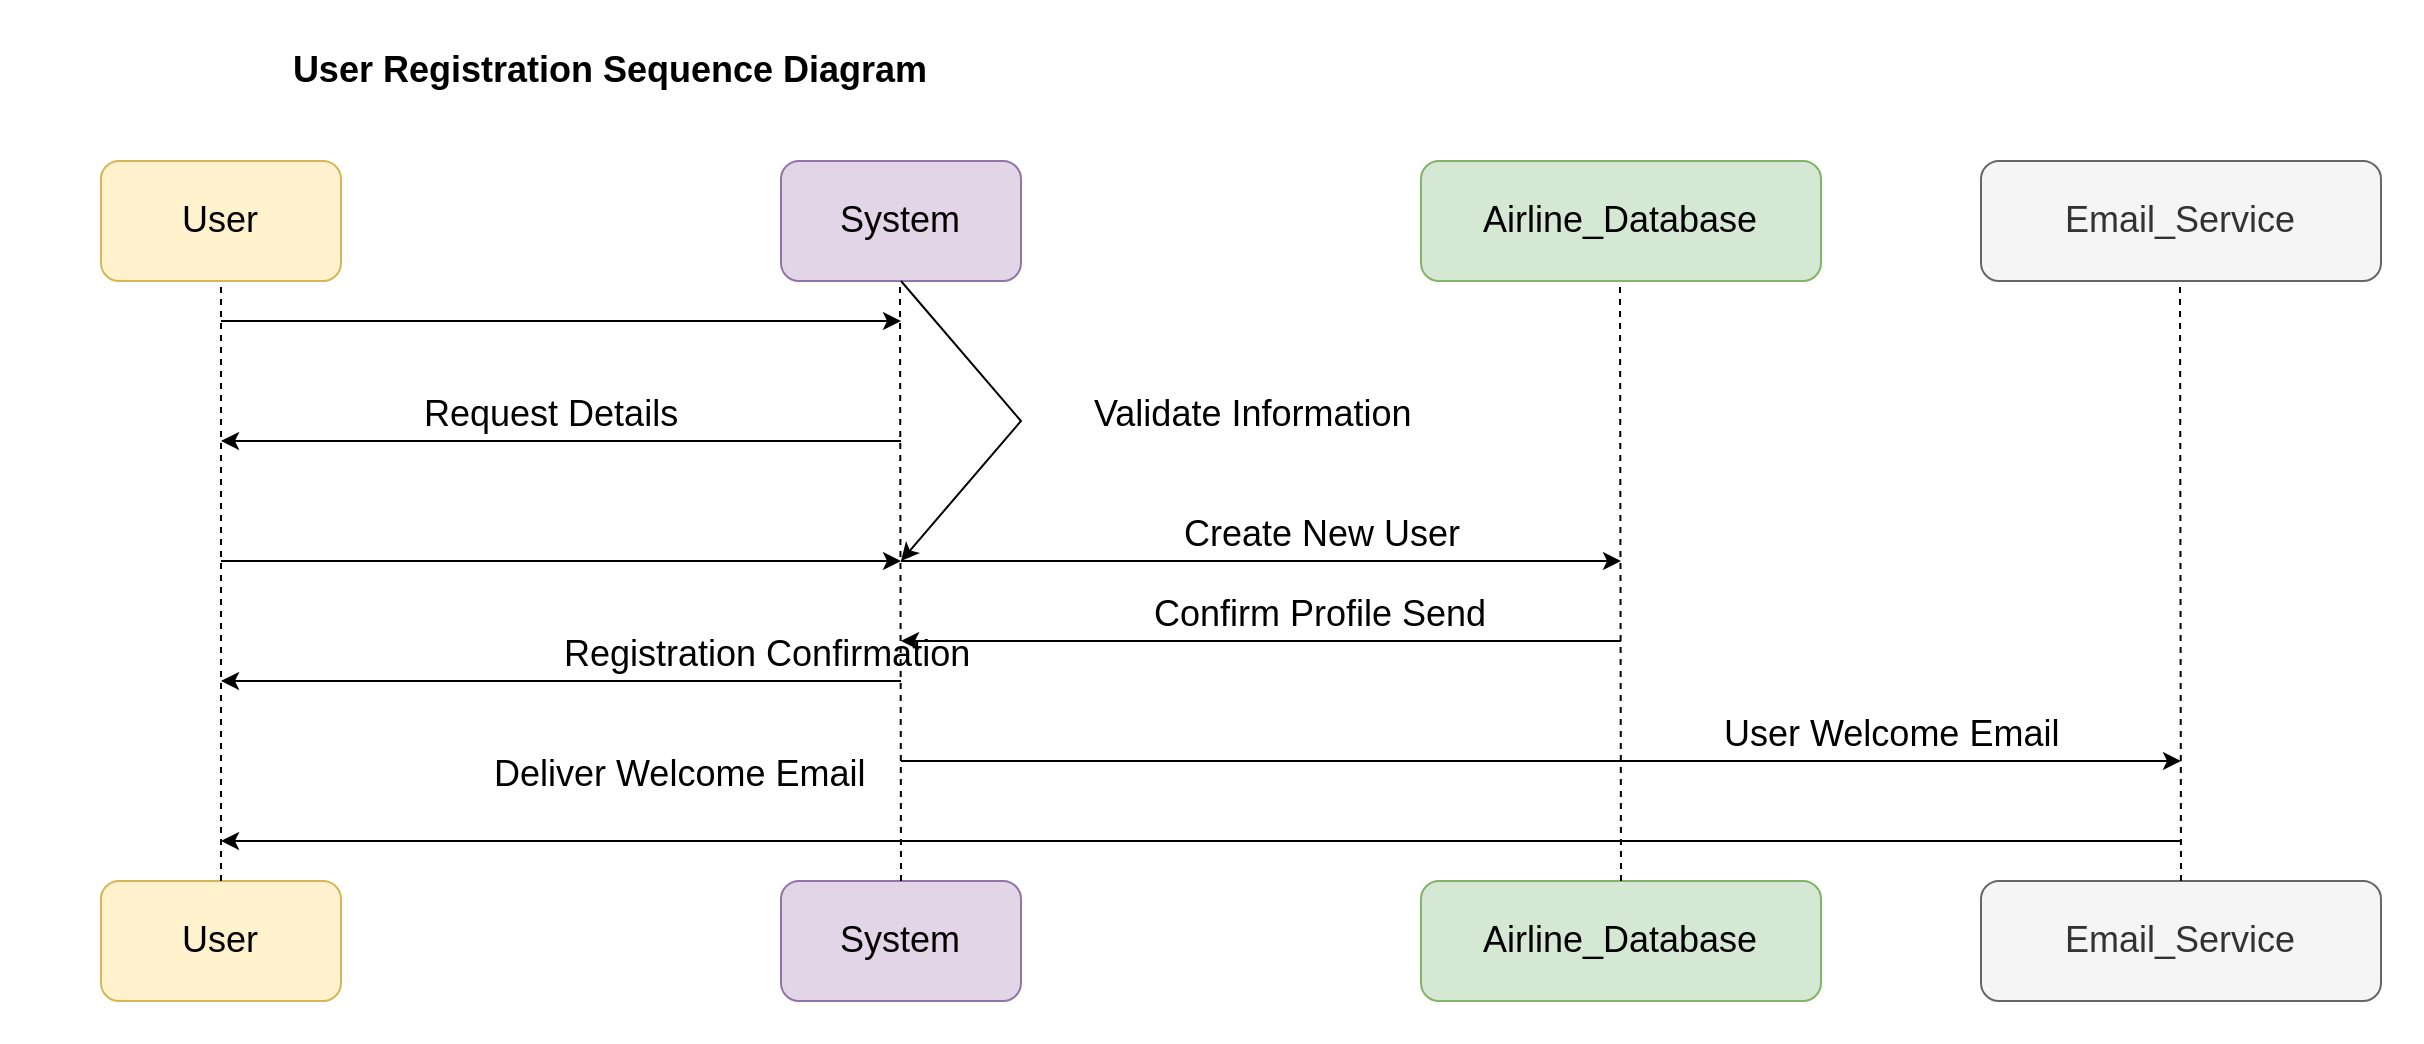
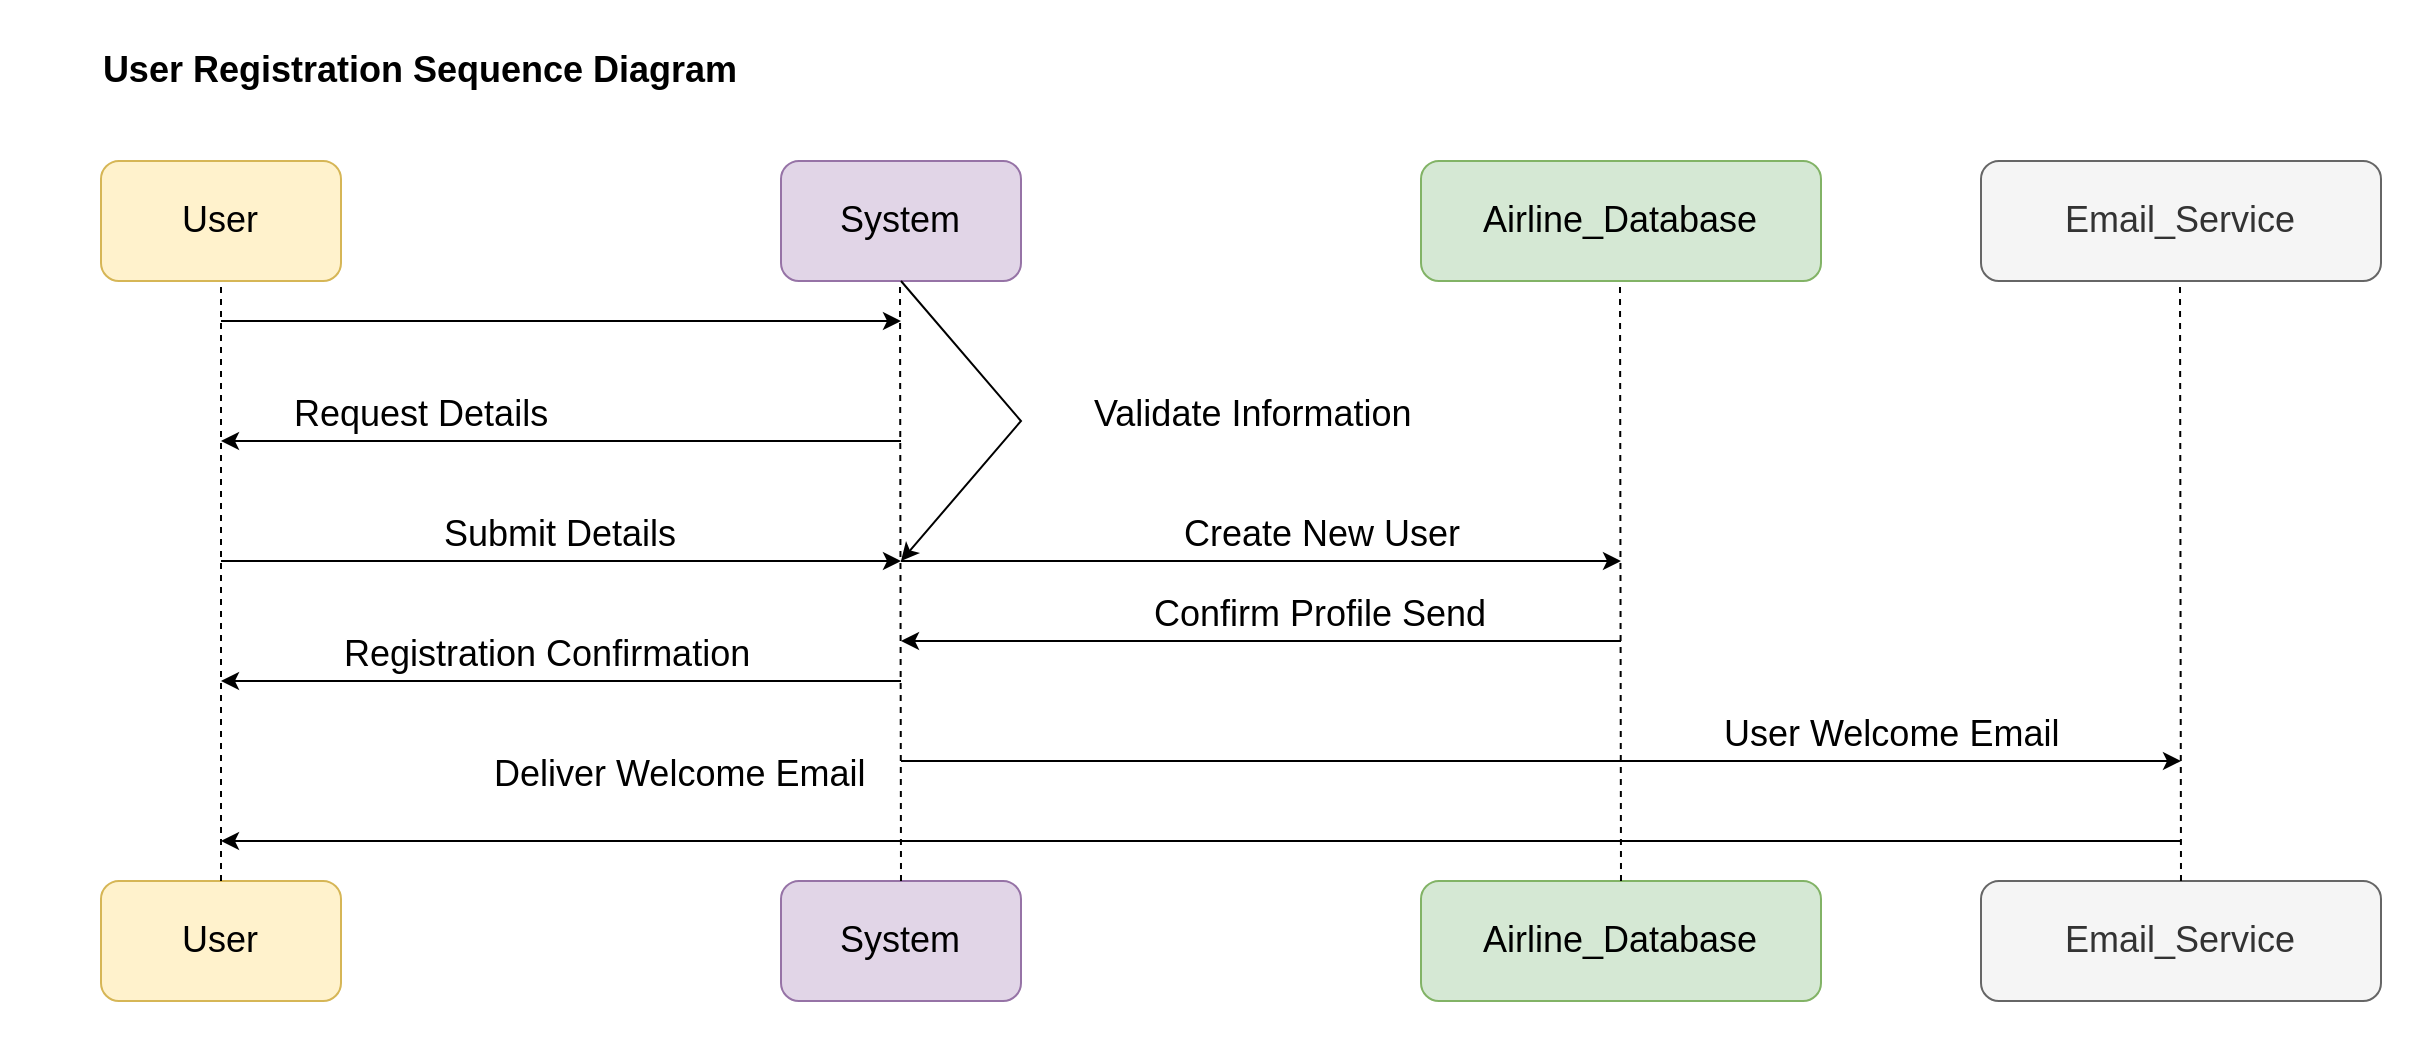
node "User Registration Sequence Diagram": moved (611, 71) -> (421, 71)
node "Request Details": moved (591, 431) -> (461, 431)
node "Submit Details": added
node "Registration Confirmation": moved (771, 671) -> (551, 671)
